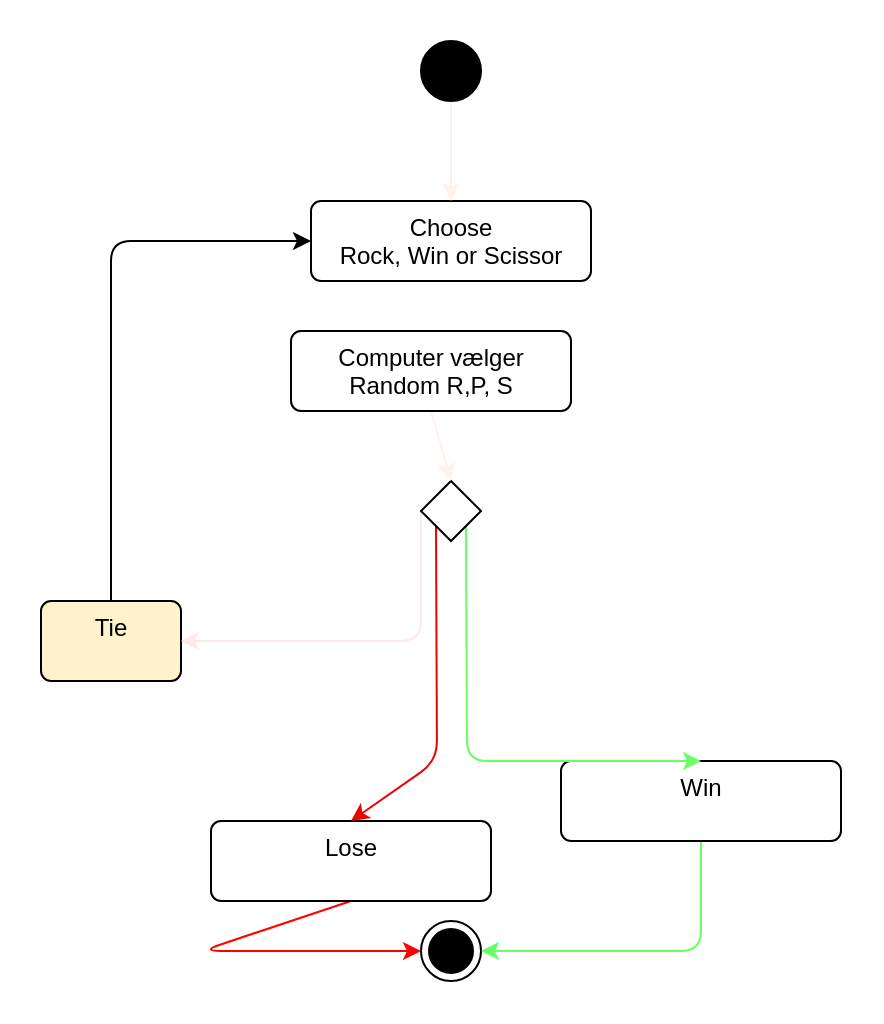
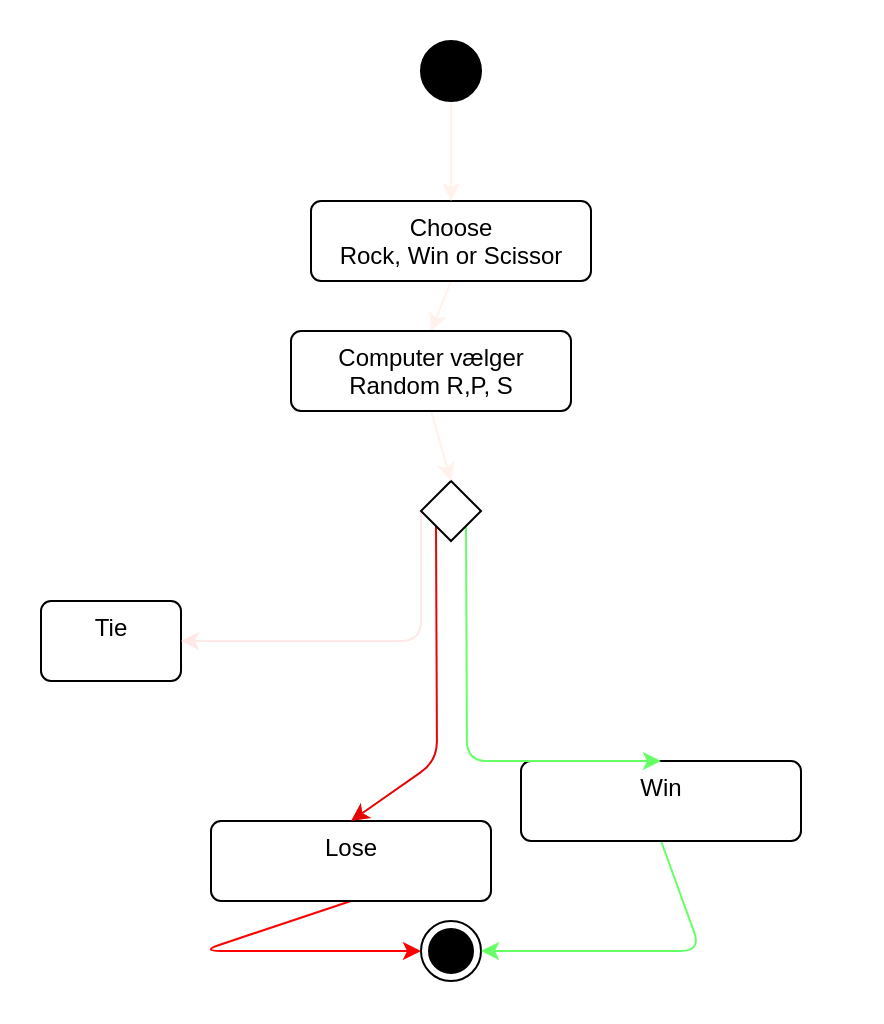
edge "ChooseRock, Win or Scissor" -> "Computer vælger Random R,P, S": added
edge "Tie" -> "ChooseRock, Win or Scissor": removed
node "Tie": fillcolor #fff2cc -> #ffffff
node "Win": moved (701, 801) -> (661, 801)
